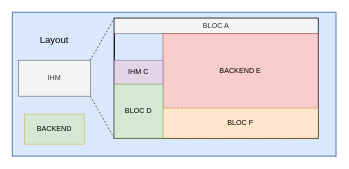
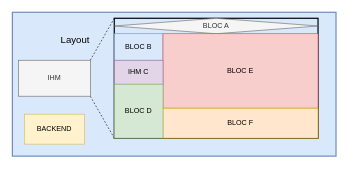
node "BLOC A": shape rectangle -> diamond
node "Layout": moved (54, 39) -> (75, 39)
node "BLOC B": added
node "BACKEND E": label "BACKEND E" -> "BLOC E"
node "BLOC F": style dashed -> solid
node "BACKEND": fillcolor #d5e8d4 -> #fff2cc
